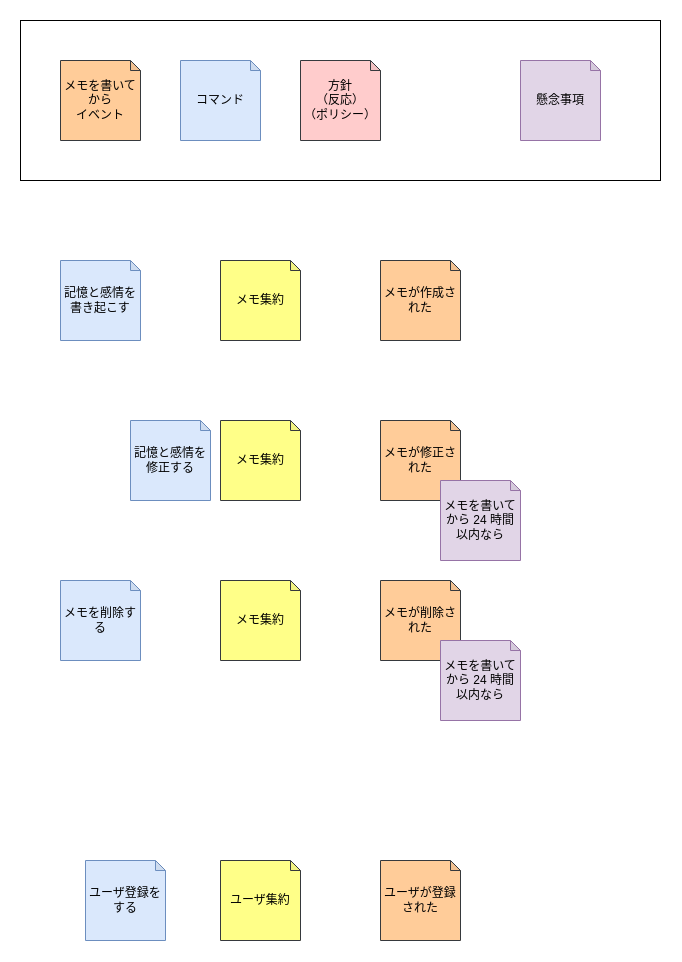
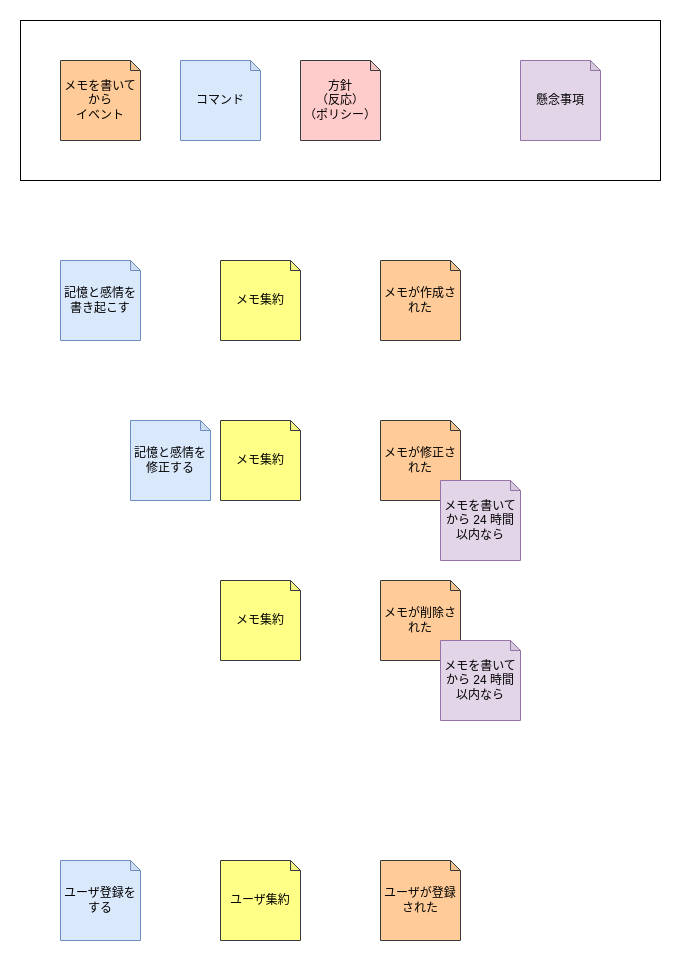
node "メモを削除する": removed
node "ユーザ登録をする": moved (126, 901) -> (101, 901)
